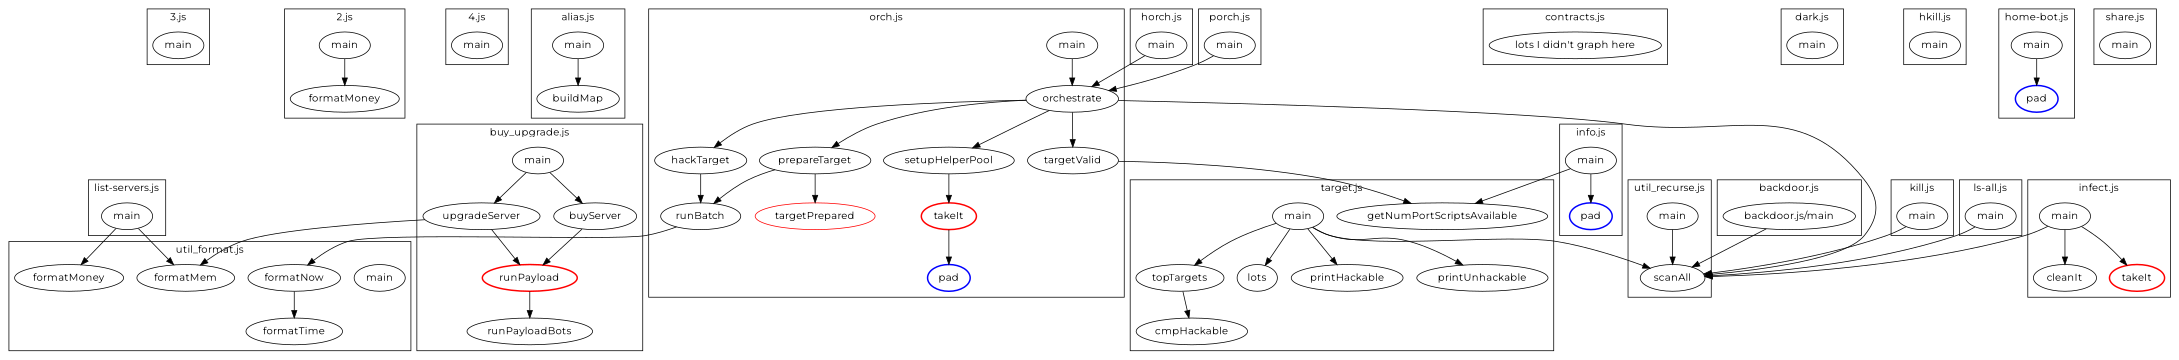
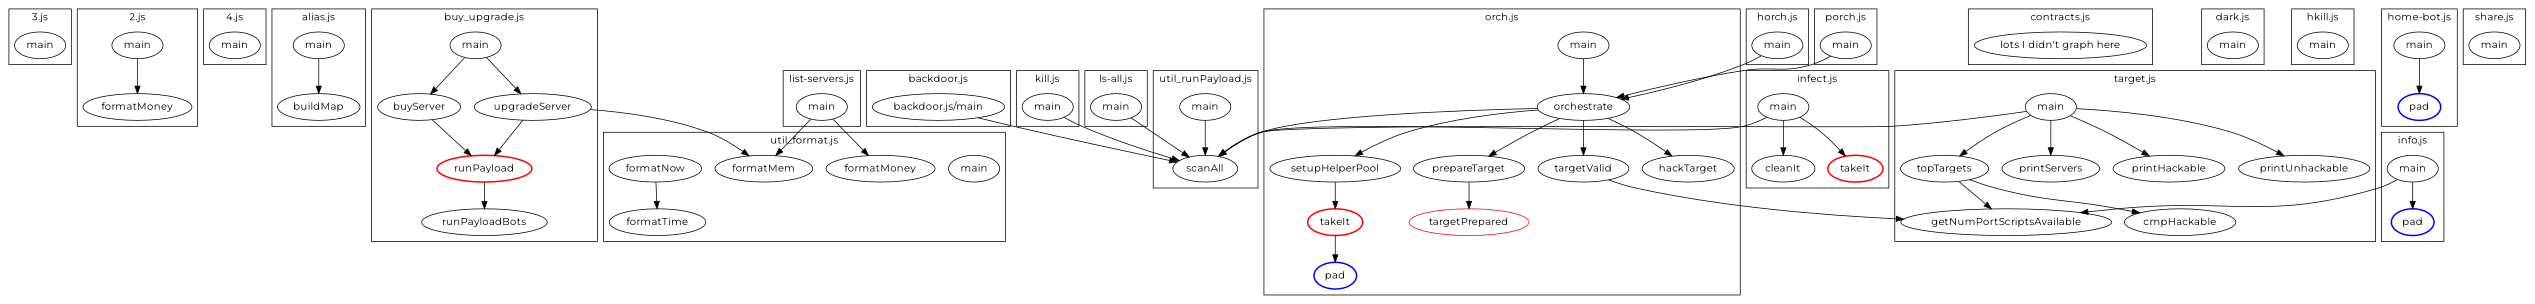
cluster "util_recurse.js": label "util_recurse.js" -> "util_runPayload.js"
edge "topTargets" -> "getNumPortScriptsAvailable": added
node "runBatch": removed
node "lots": label "lots" -> "printServers"
